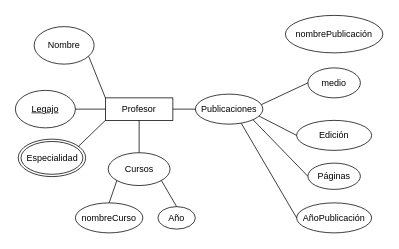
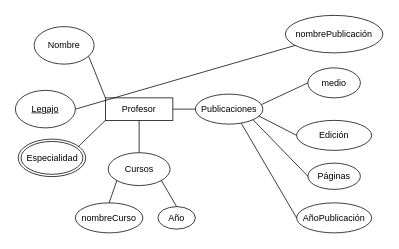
edge "Legajo" -- "Profesor": now "Legajo" -- "nombrePublicación"
